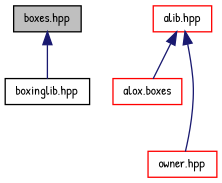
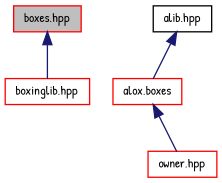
node "boxes.hpp": color black -> red
node "alib.hpp": color red -> black
node "boxinglib.hpp": color black -> red
edge "owner.hpp" -> "alib.hpp": now "owner.hpp" -> "alox.boxes"
